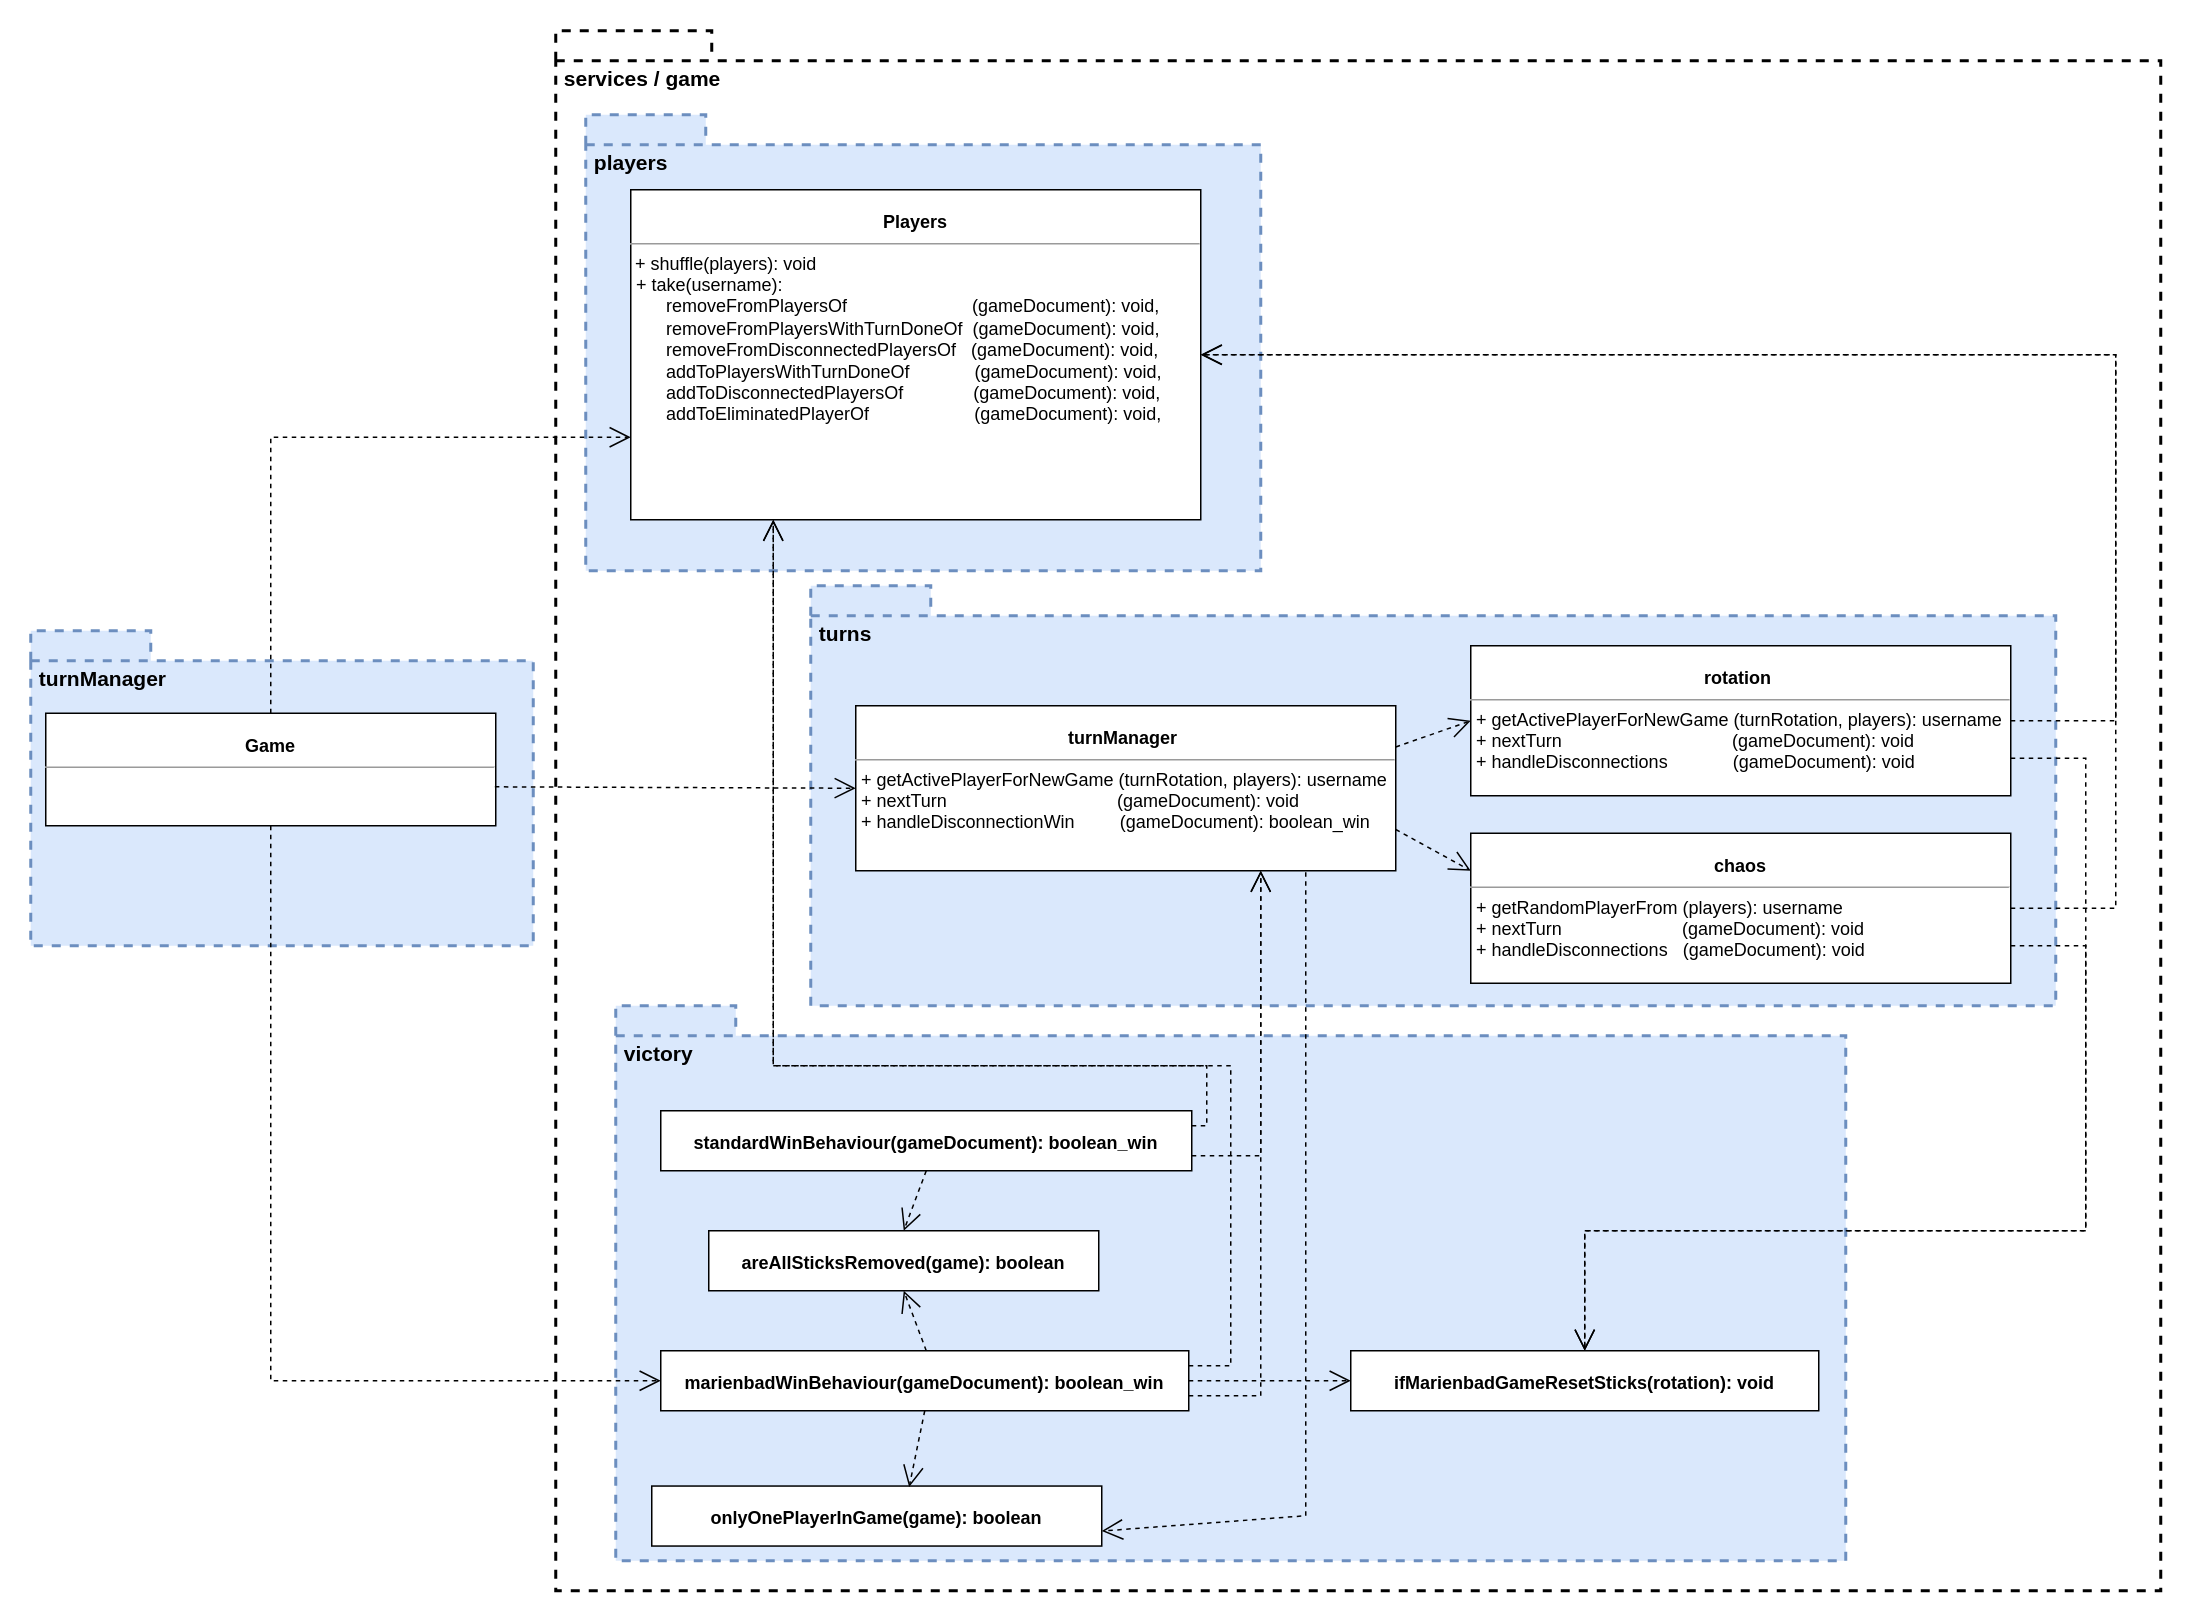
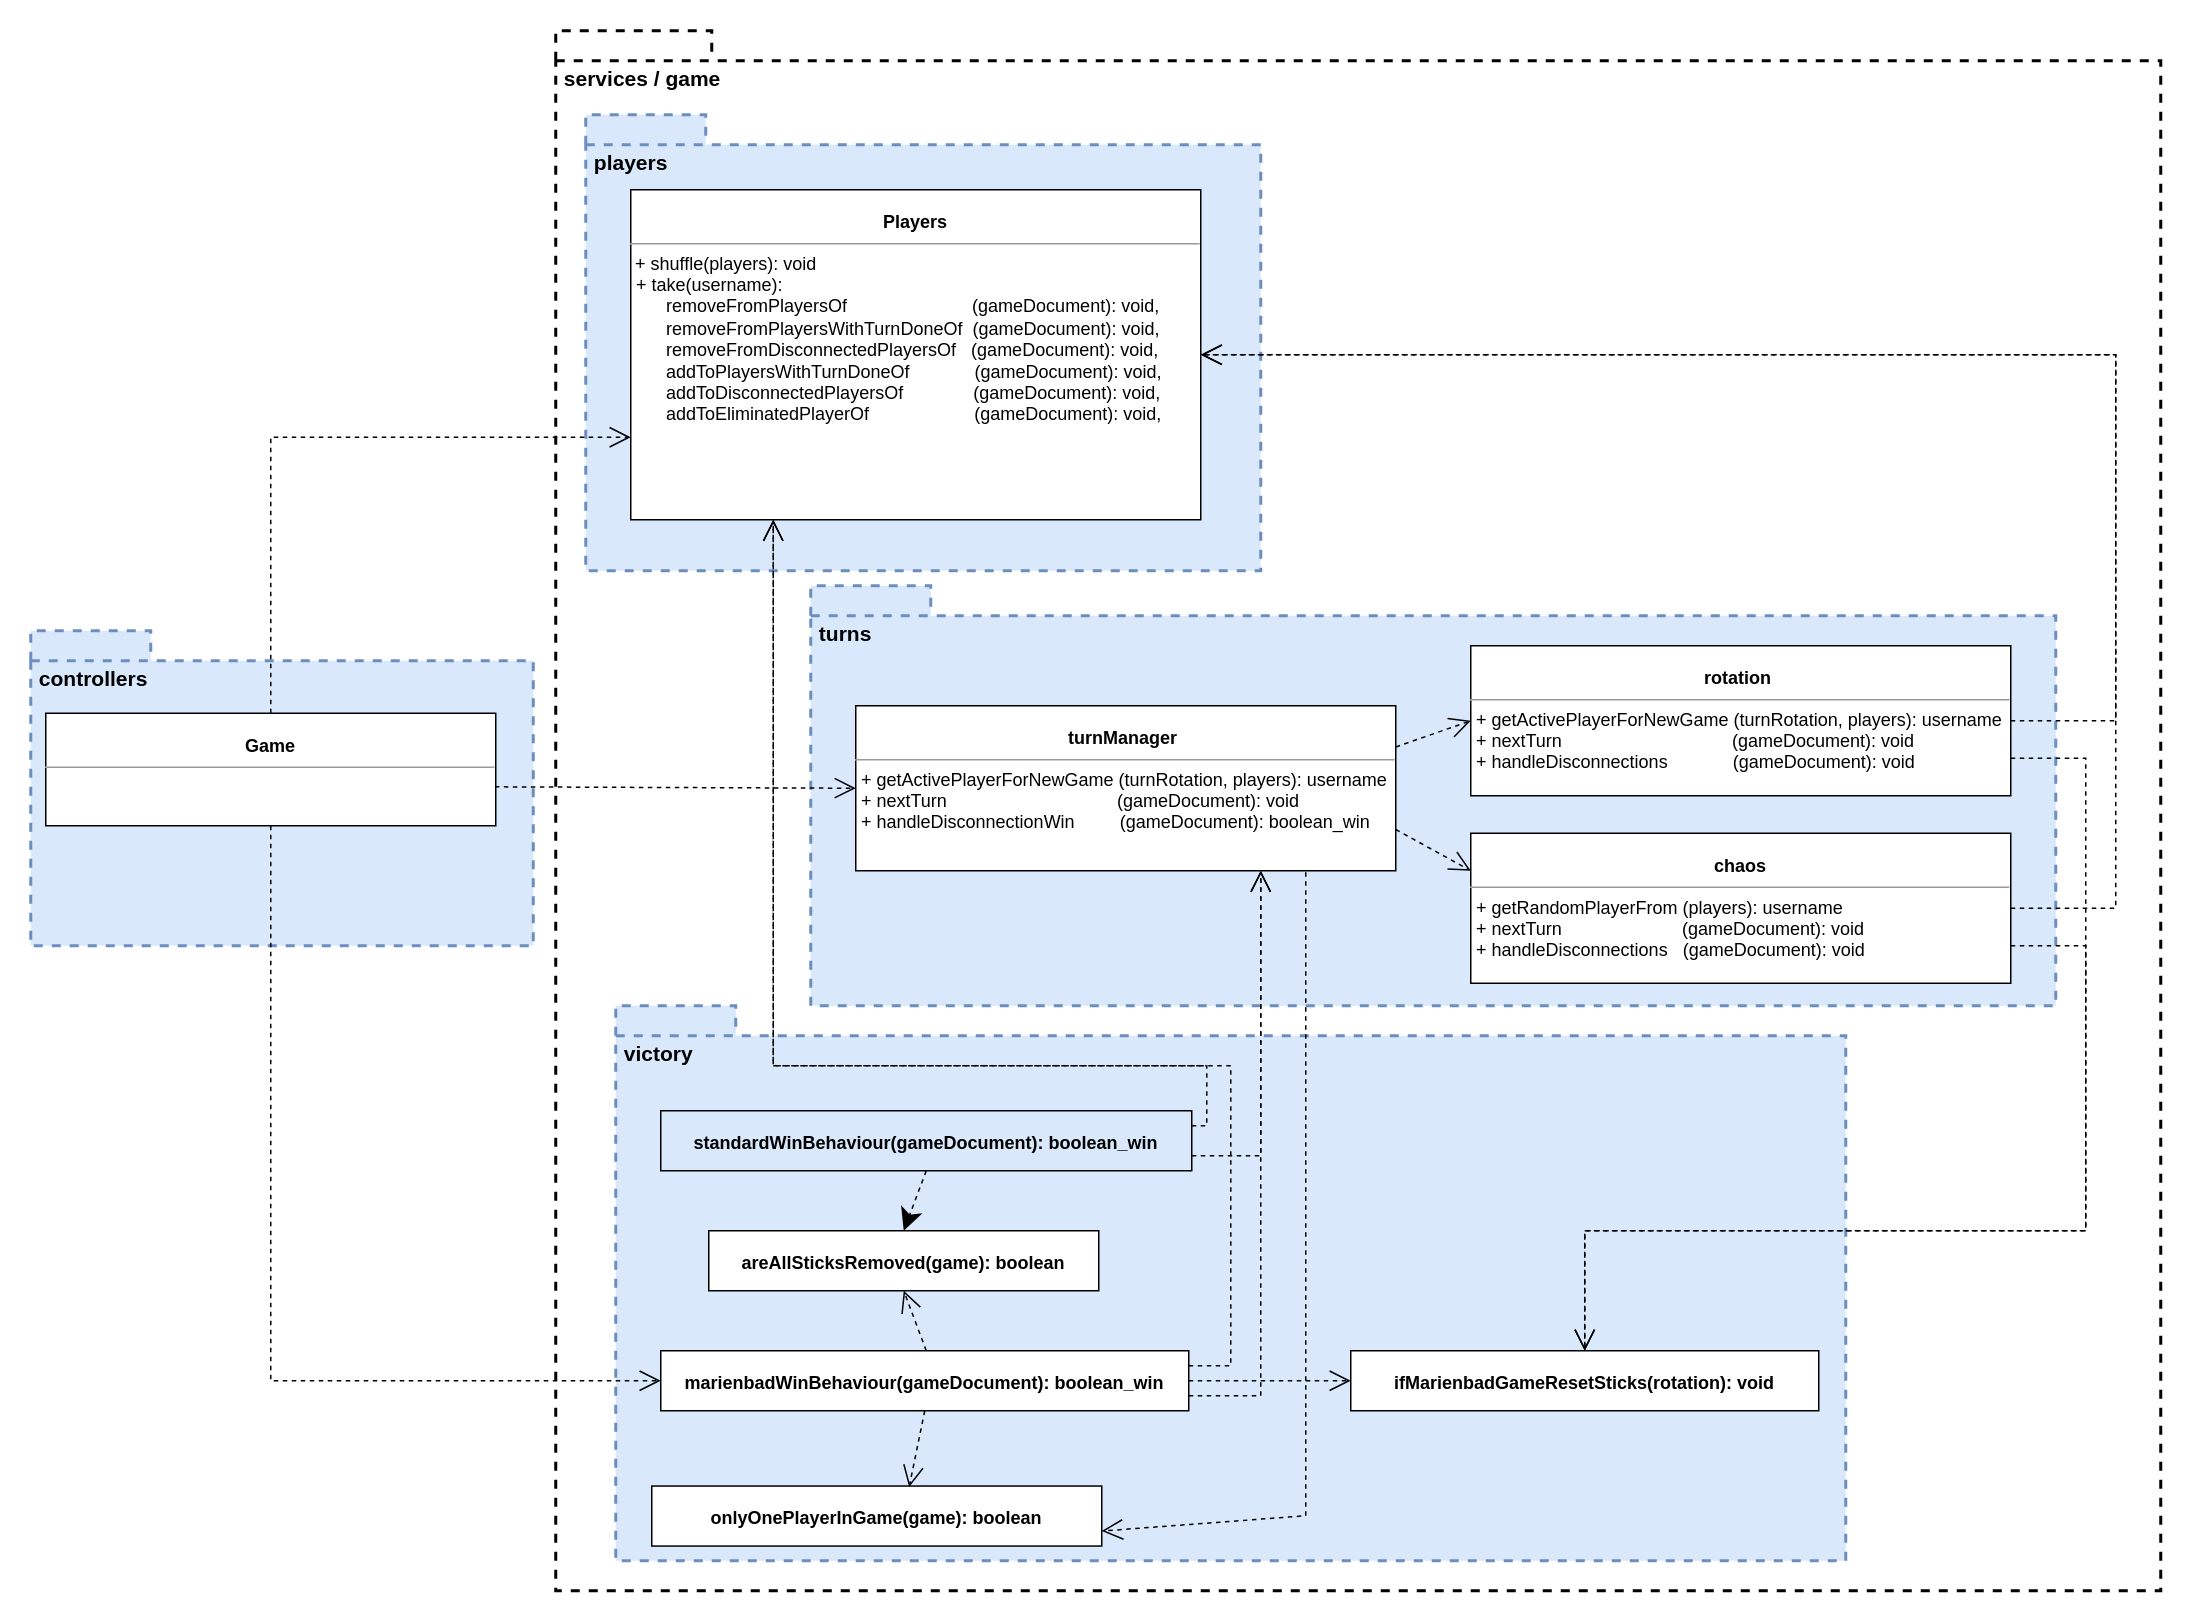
node "turnManager": label "turnManager" -> "controllers"
node "standardWinBehaviour(gameDocument): boolean_win": fillcolor #ffffff -> #dae8fc
edge "standardWinBehaviour(gameDocument): boolean_win" -> "areAllSticksRemoved(game): boolean": arrowhead open -> classic
